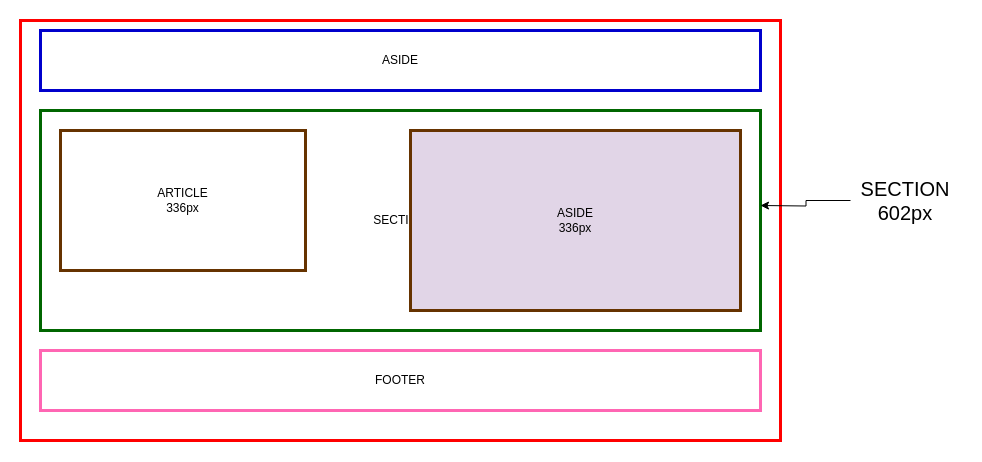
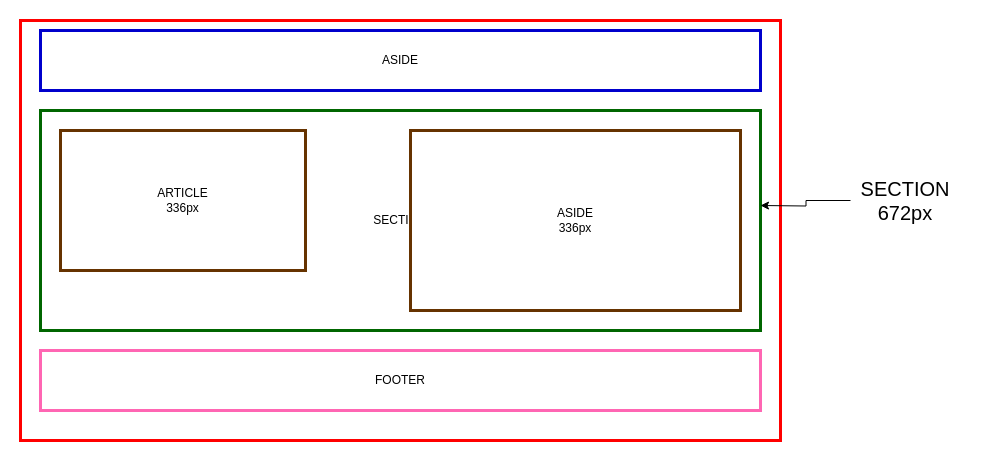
node "SECTION 602px": label "SECTION 602px" -> "SECTION 672px"
node "ASIDE 336px": fillcolor #e1d5e7 -> #ffffff
